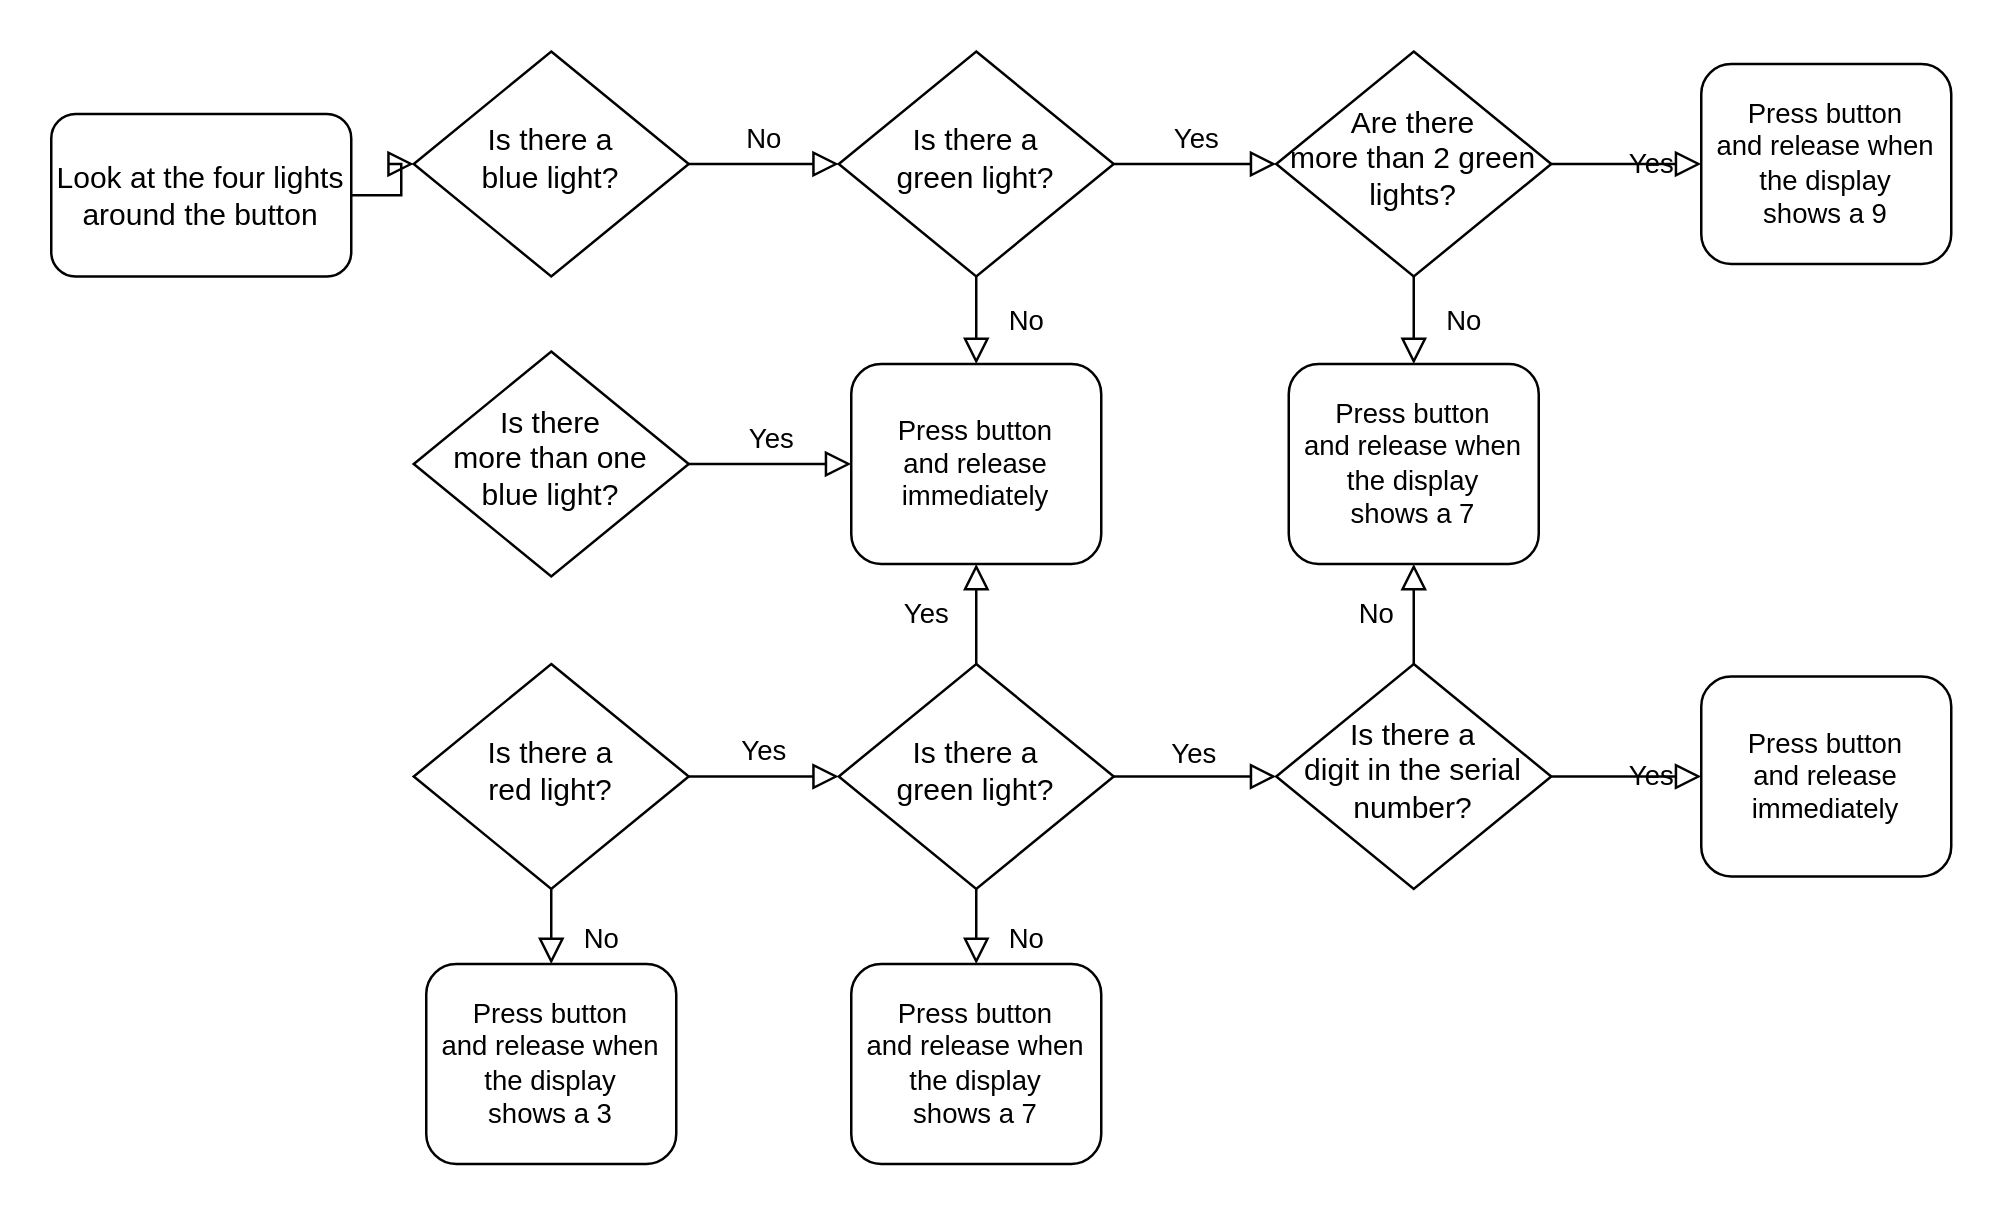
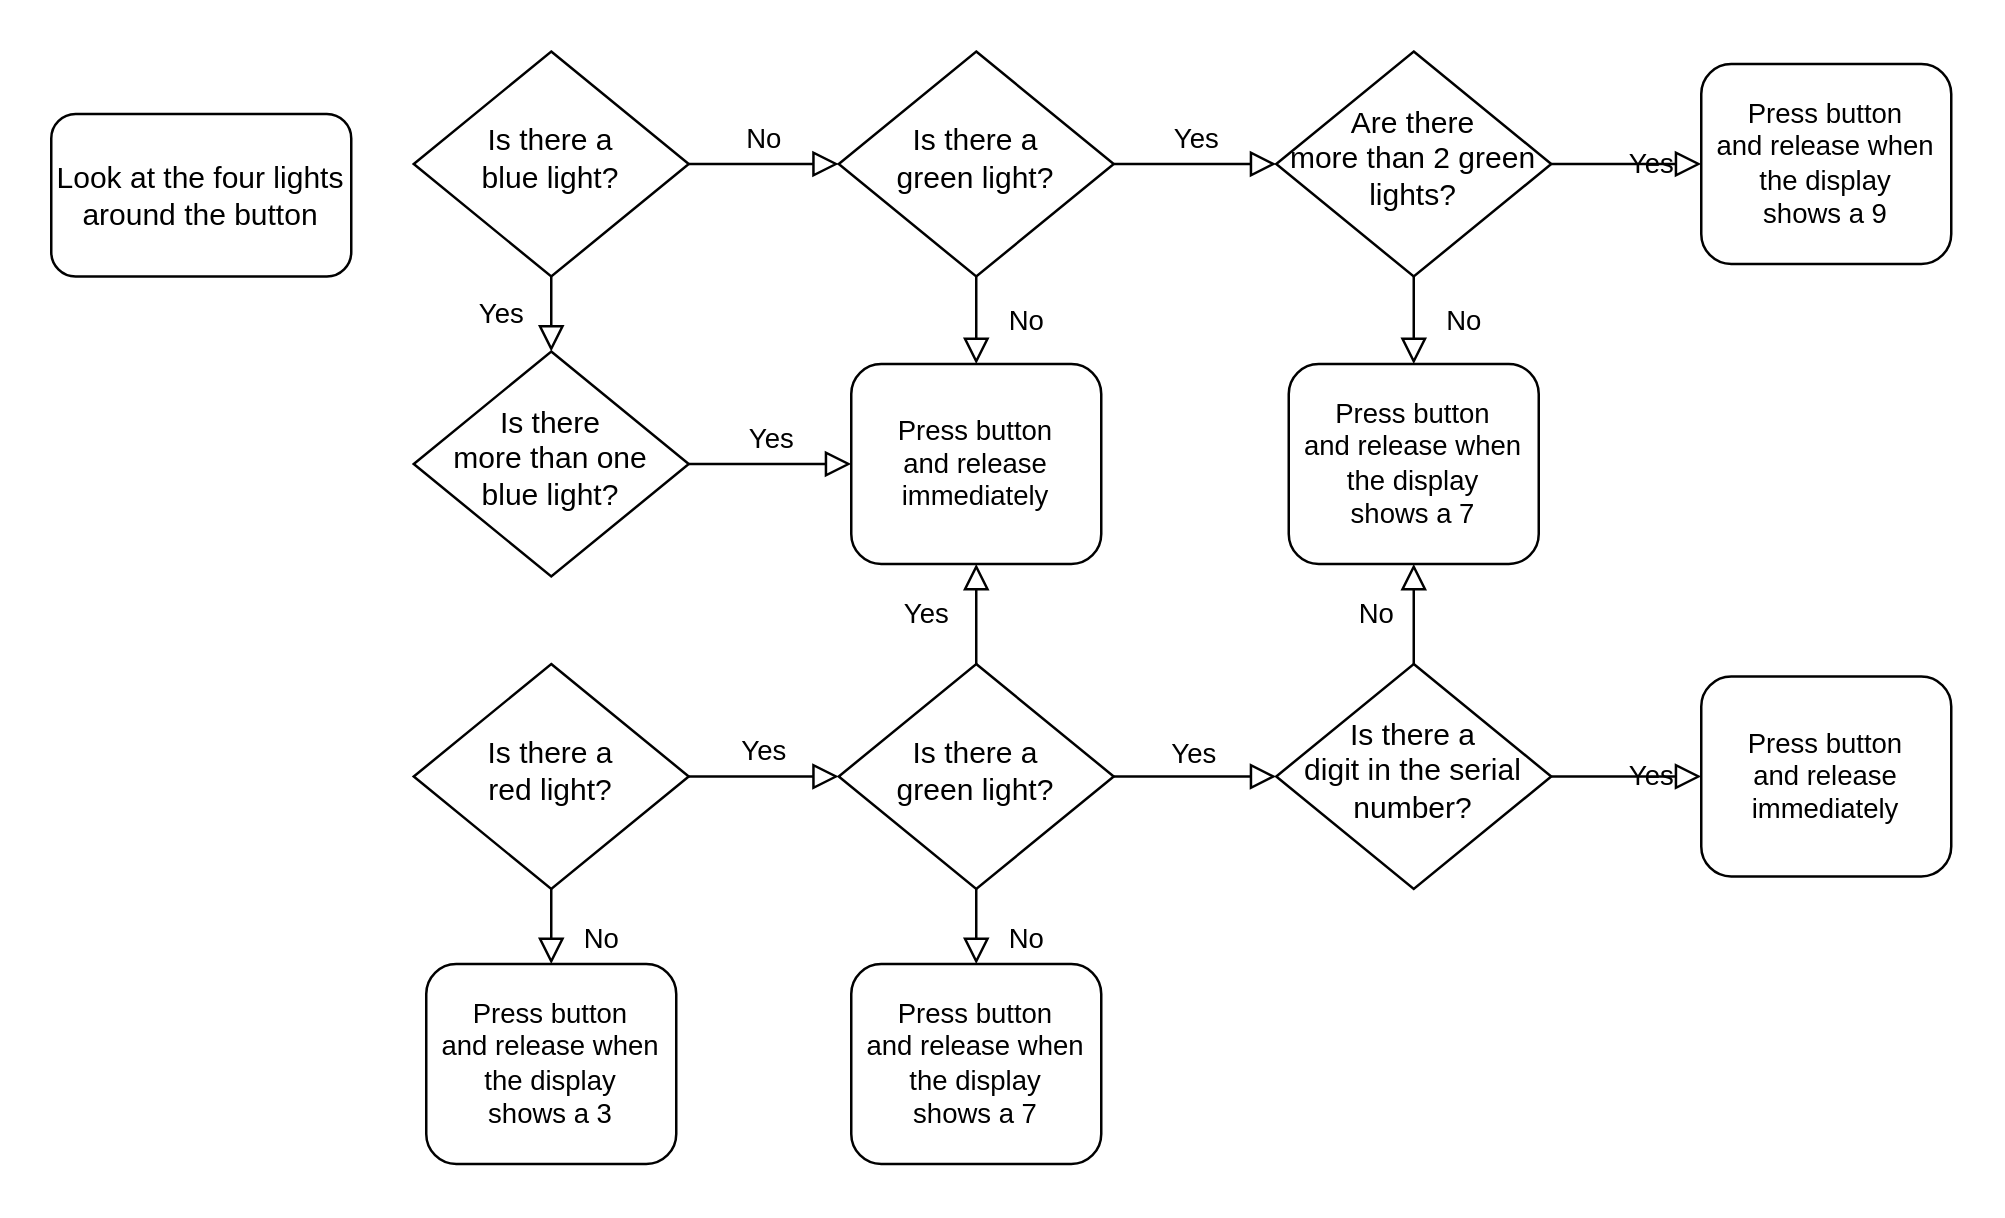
edge "Look at the four lights around the button" -> "Is there a blue light?": removed
edge "Is there a blue light?" -> "Is there more than one blue light?": added, label "Yes"
